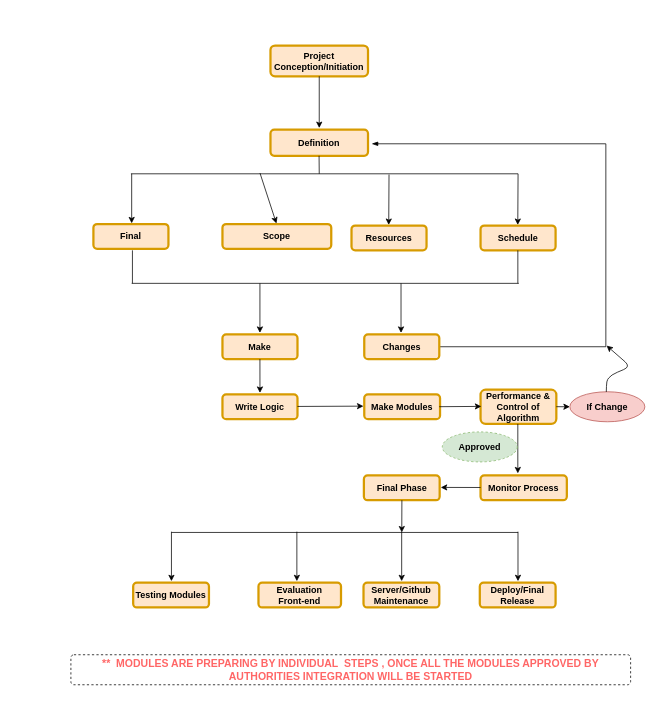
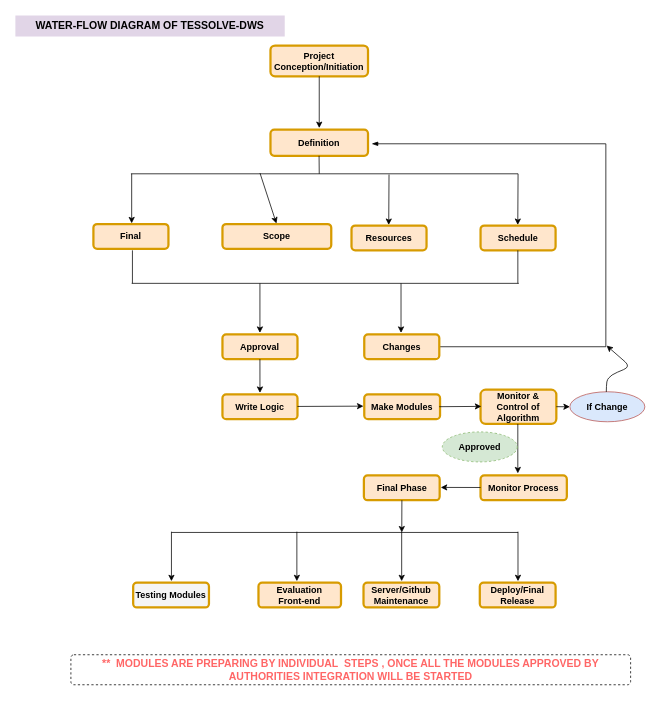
node "WATER-FLOW DIAGRAM OF TESSOLVE-DWS": added
node "Make": label "Make" -> "Approval"
node "Performance & Control of Algorithm": label "Performance & Control of Algorithm" -> "Monitor & Control of Algorithm"
node "If Change": fillcolor #f8cecc -> #dae8fc
node "Testing Modules": fillcolor #ffe6cc -> #f5f5f5
